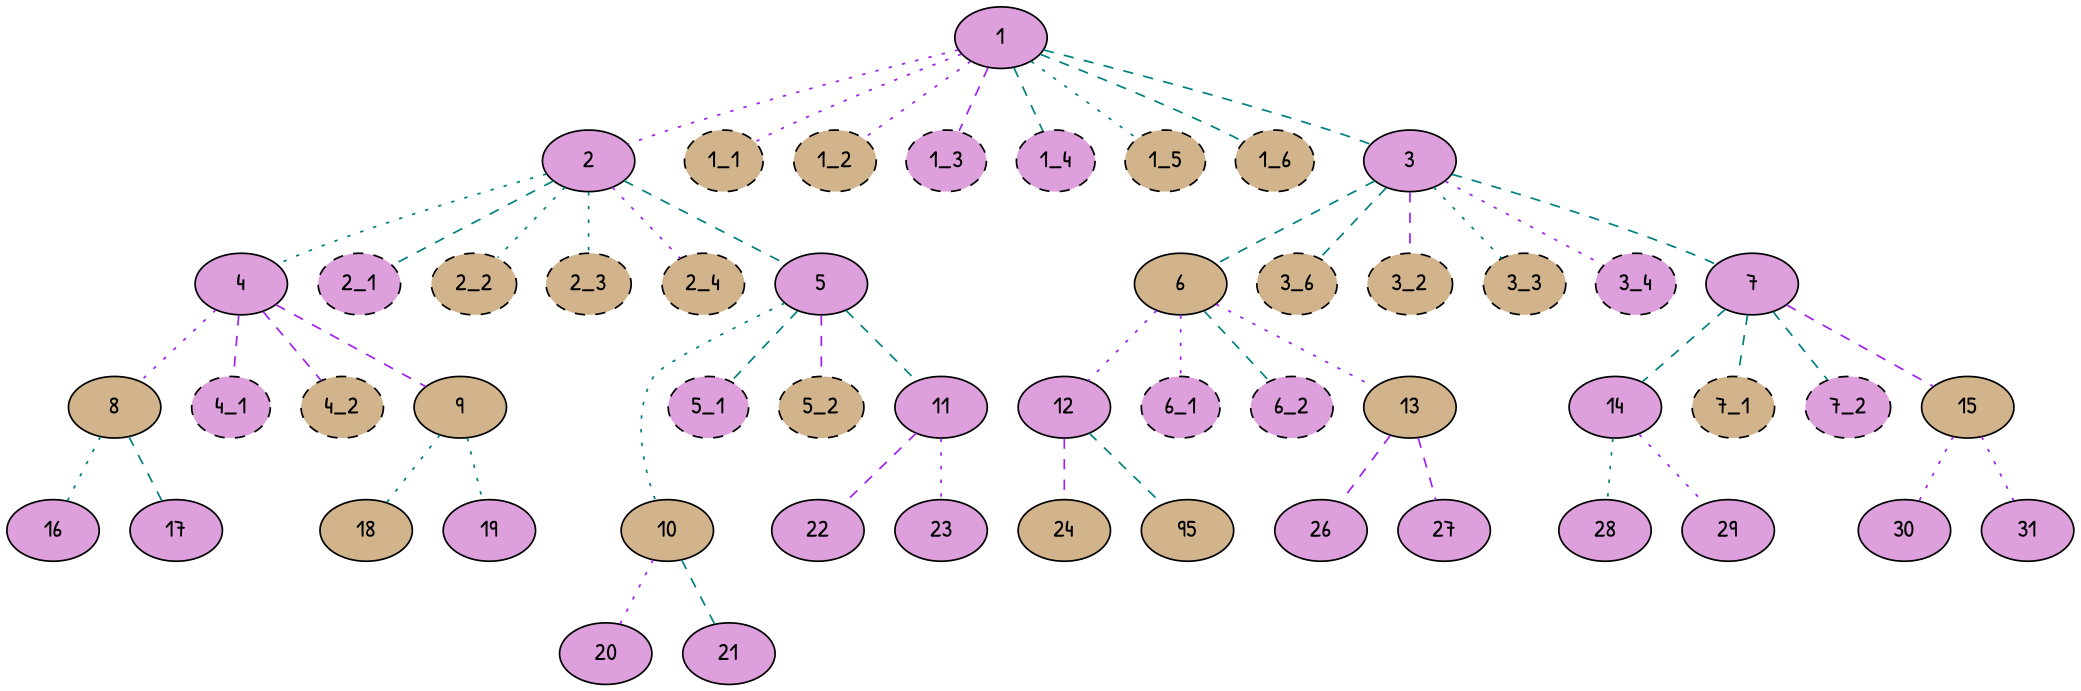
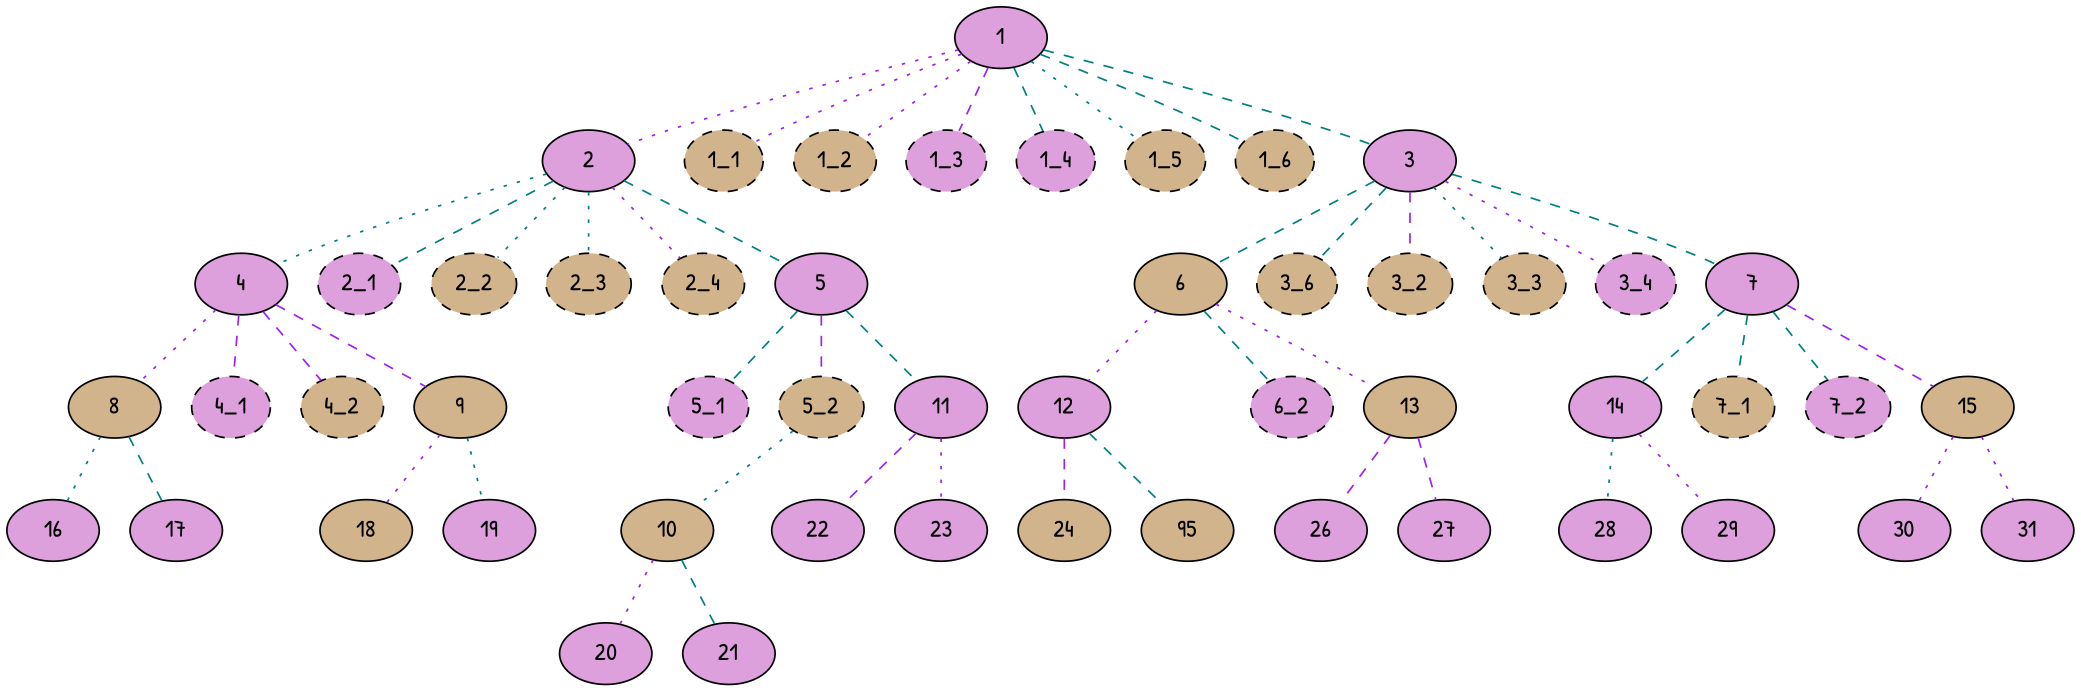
edge "5" -- "10": now "5_2" -- "10"
node "6_1": removed
edge "9" -- "18": color teal -> purple
